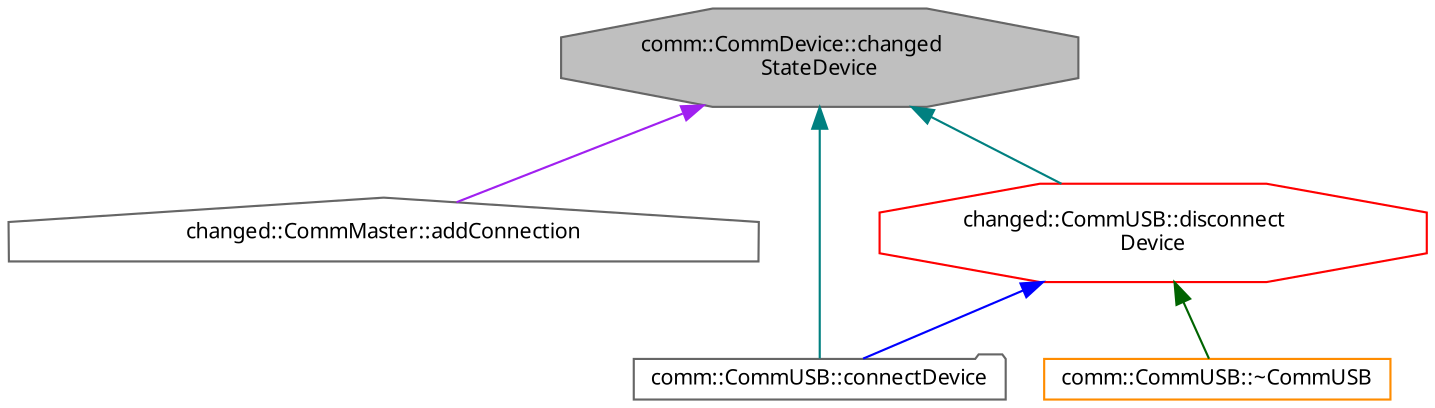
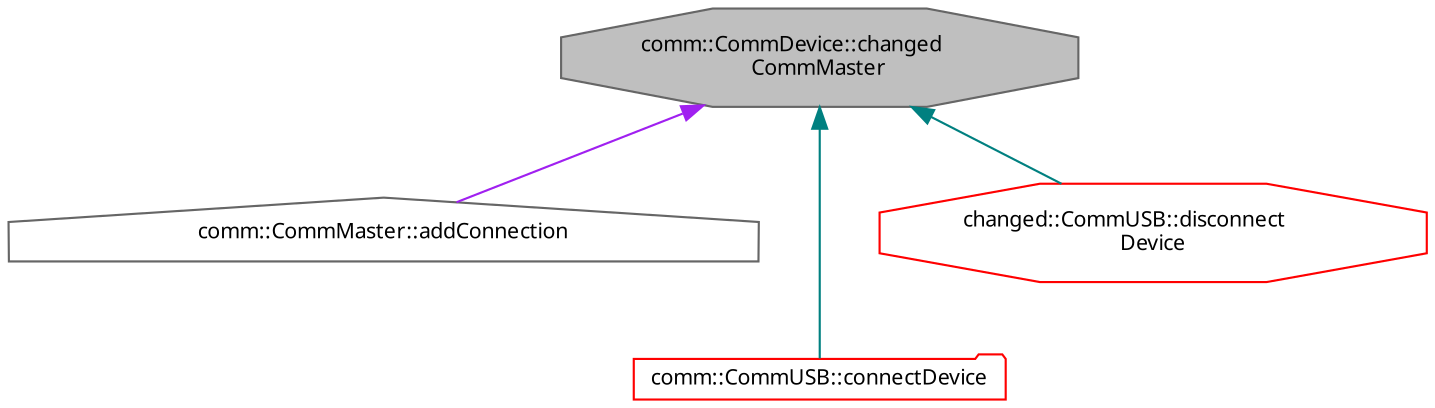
node "comm::CommDevice::changed StateDevice": label "comm::CommDevice::changed StateDevice" -> "comm::CommDevice::changed CommMaster"
node "changed::CommMaster::addConnection": label "changed::CommMaster::addConnection" -> "comm::CommMaster::addConnection"
edge "comm::CommUSB::connectDevice" -> "changed::CommUSB::disconnect Device": removed
node "comm::CommUSB::connectDevice": color gray40 -> red
node "comm::CommUSB::~CommUSB": removed
